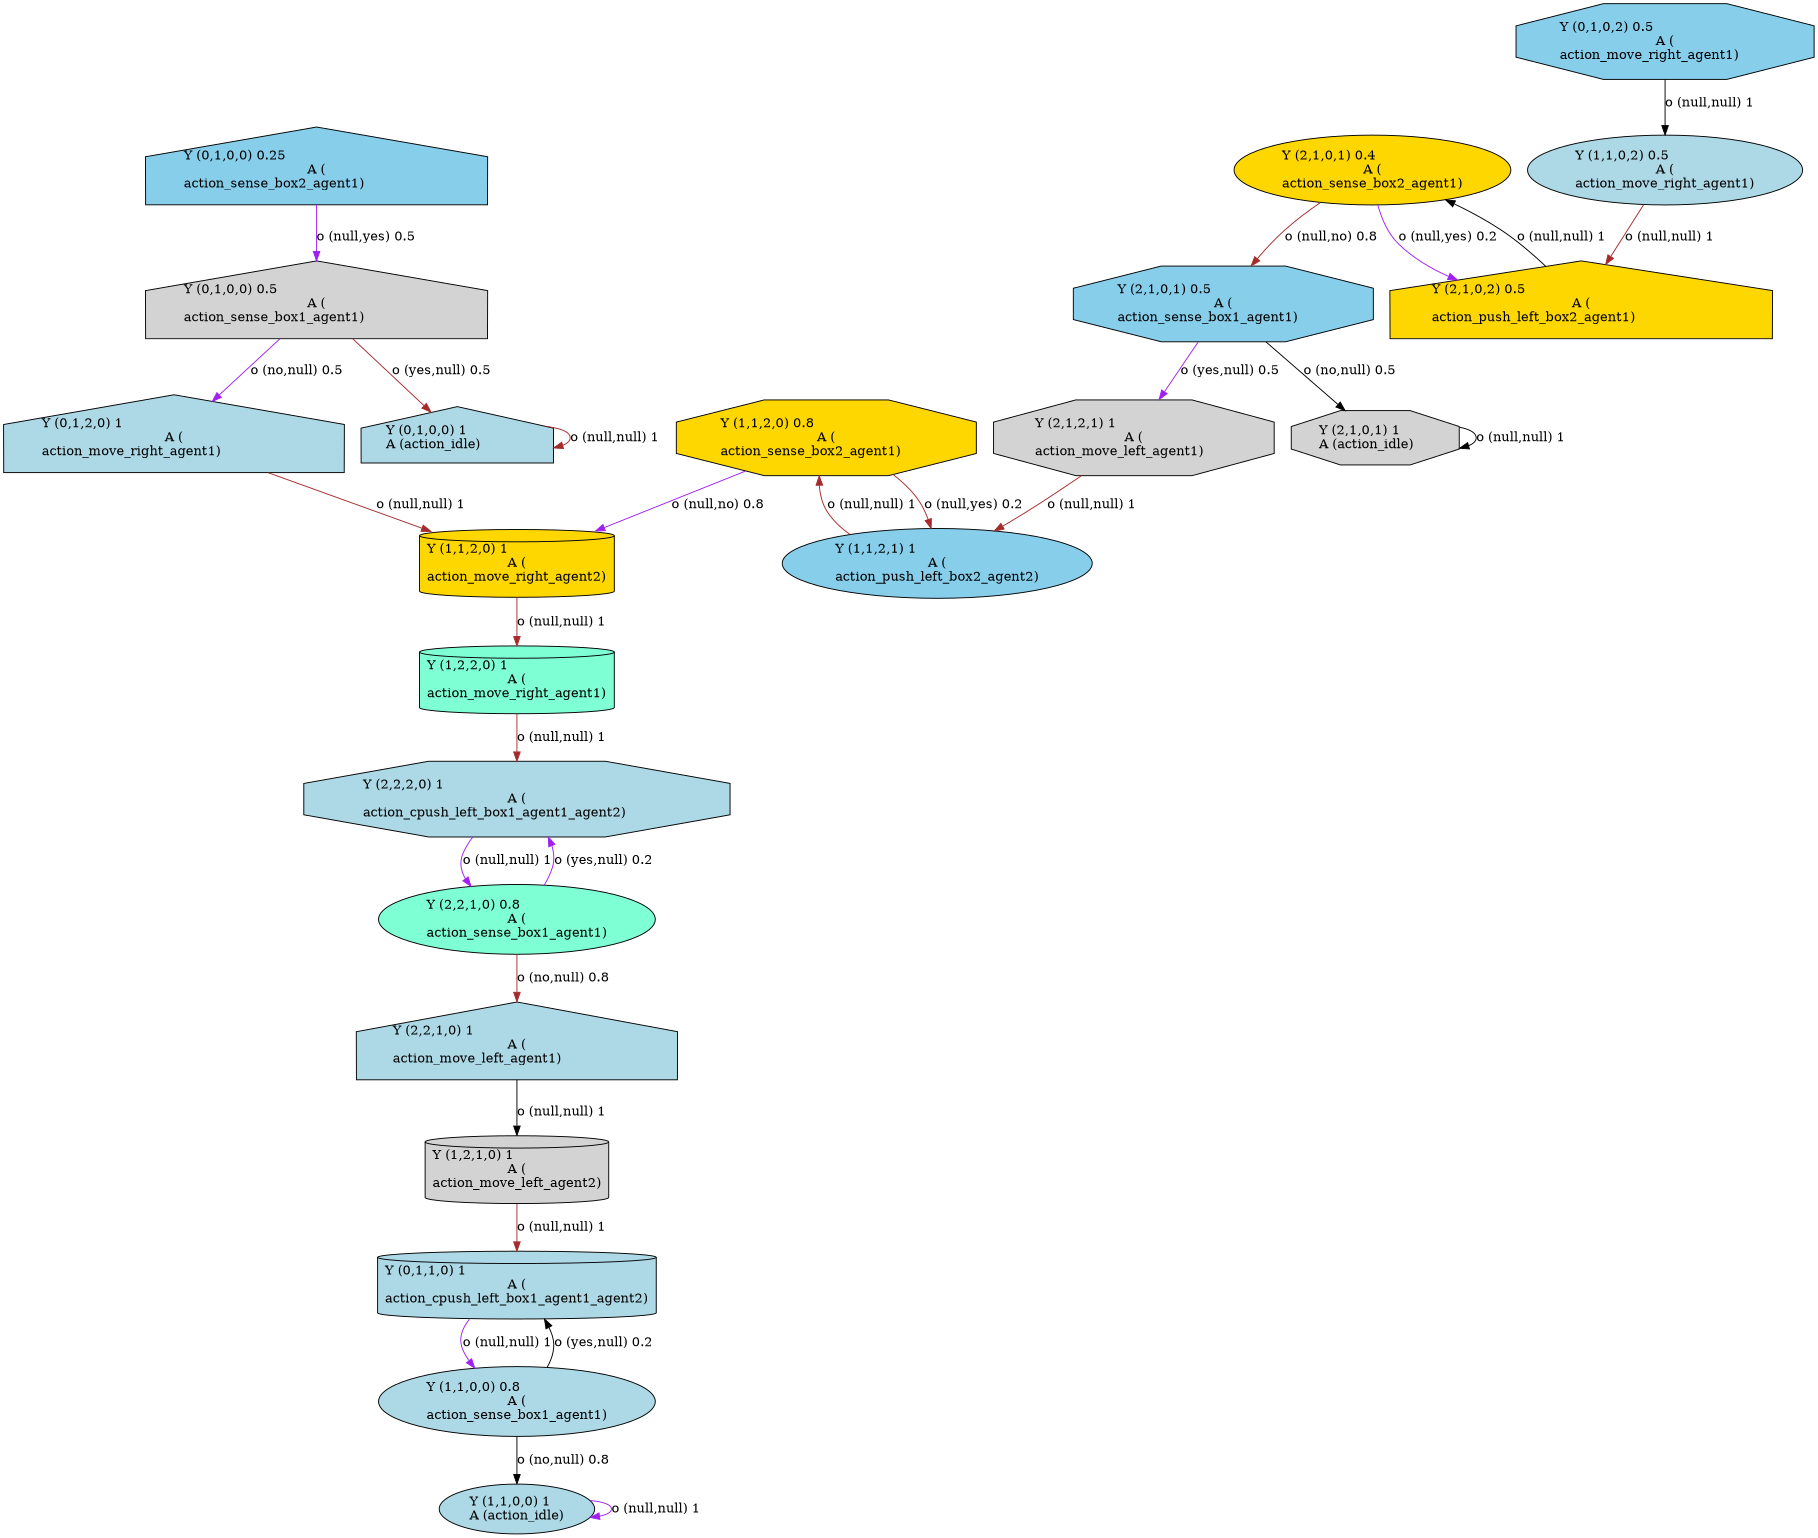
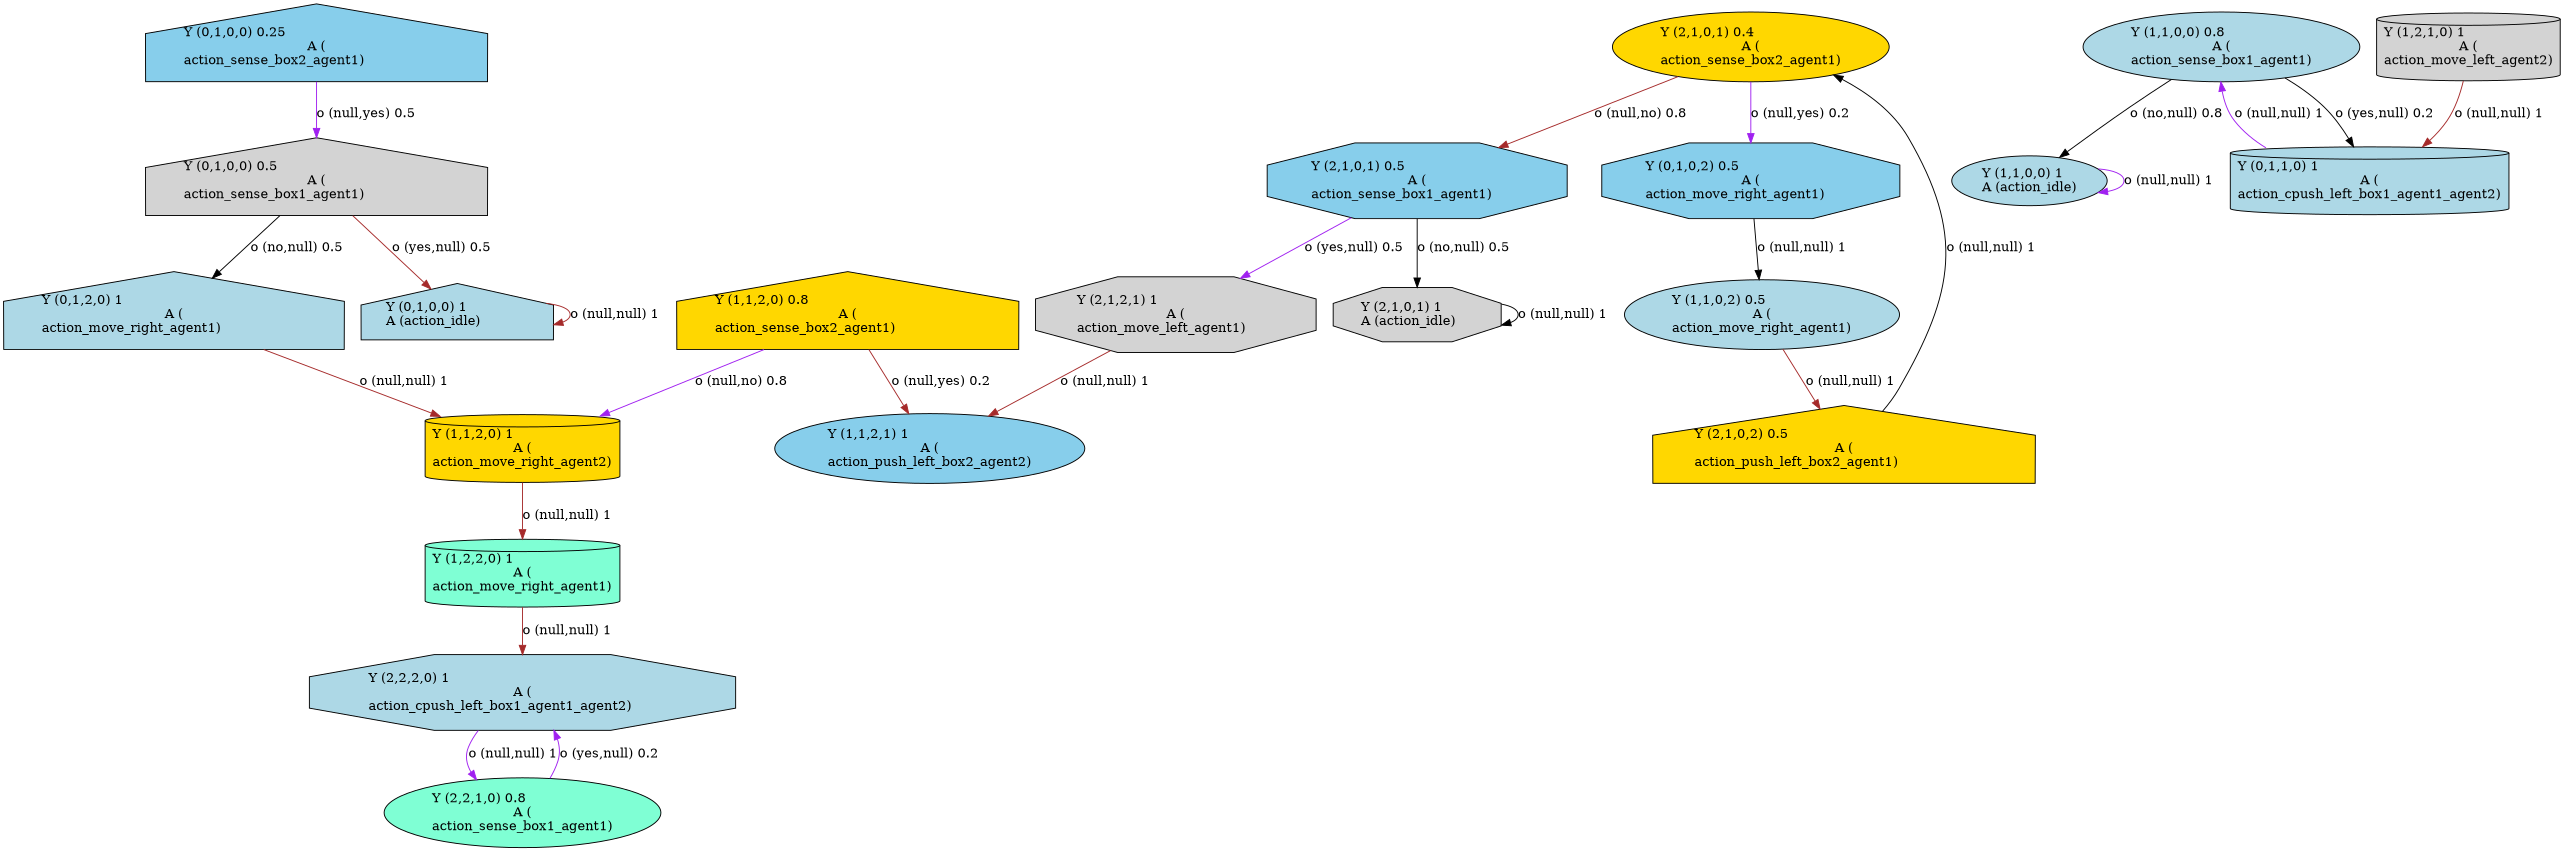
edge "Y (2,1,0,1) 0.4 A ( action_sense_box2_agent1)" -> "Y (2,1,0,2) 0.5 A ( action_push_left_box2_agent1)": now "Y (2,1,0,1) 0.4 A ( action_sense_box2_agent1)" -> "Y (0,1,0,2) 0.5 A ( action_move_right_agent1)"
edge "Y (0,1,0,0) 0.5 A ( action_sense_box1_agent1)" -> "Y (0,1,2,0) 1 A ( action_move_right_agent1)": color purple -> black
node "Y (1,1,2,0) 0.8 A ( action_sense_box2_agent1)": shape octagon -> house
edge "Y (1,1,2,1) 1 A ( action_push_left_box2_agent2)" -> "Y (1,1,2,0) 0.8 A ( action_sense_box2_agent1)": removed, label "o (null,null) 1"
node "Y (2,2,1,0) 1 A ( action_move_left_agent1)": removed
